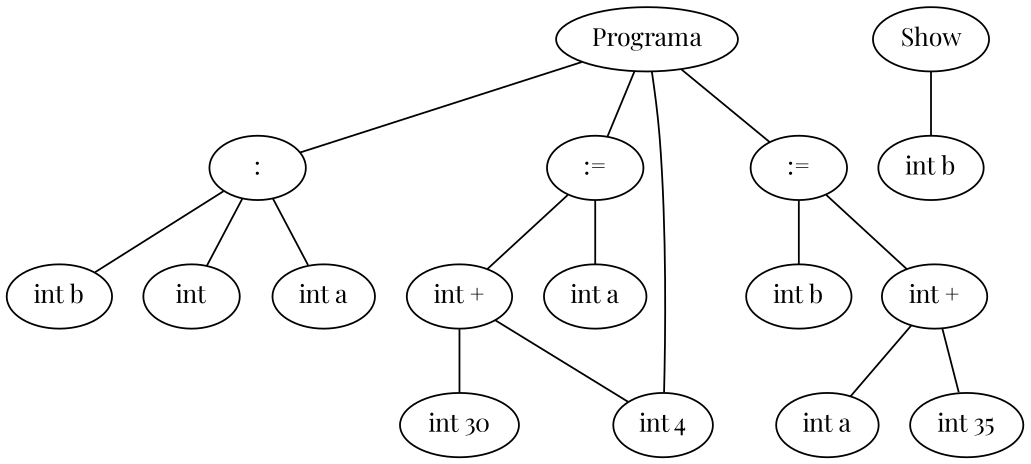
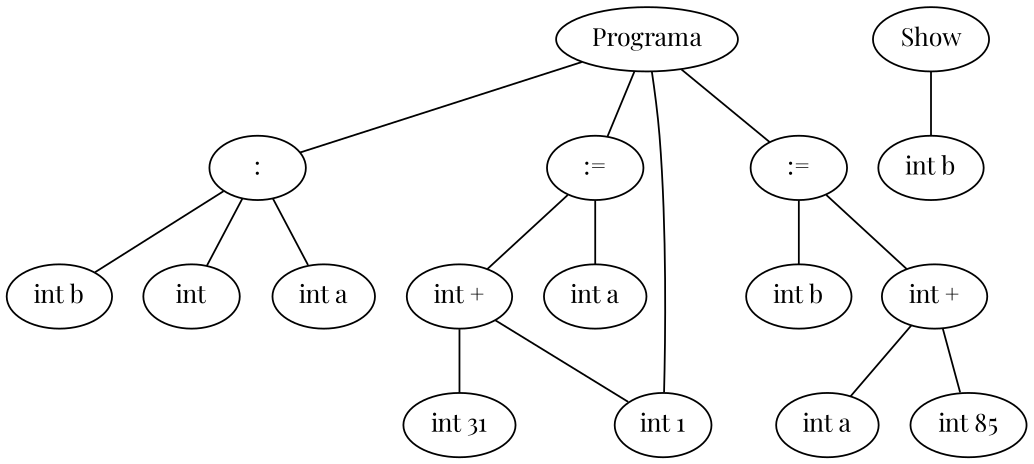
node "int 30": label "int 30" -> "int 31"
node "int 4": label "int 4" -> "int 1"
node "int 35": label "int 35" -> "int 85"
